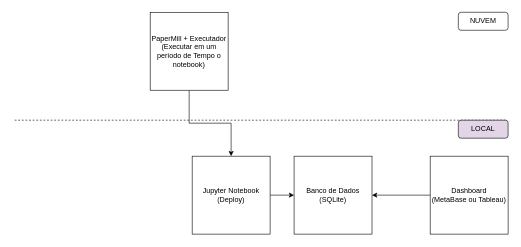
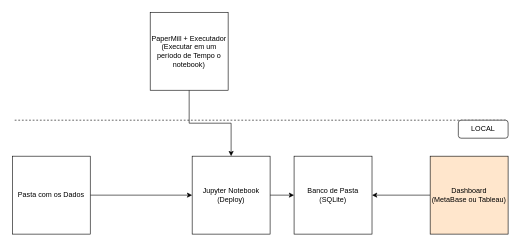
node "NUVEM": removed
node "LOCAL": fillcolor #e1d5e7 -> #ffffff
node "Pasta com os Dados": added
edge "Pasta com os Dados" -> "Jupyter Notebook (Deploy)": added
node "Banco de Dados (SQLite)": label "Banco de Dados (SQLite)" -> "Banco de Pasta (SQLite)"
node "Dashboard (MetaBase ou Tableau)": fillcolor #ffffff -> #ffe6cc
